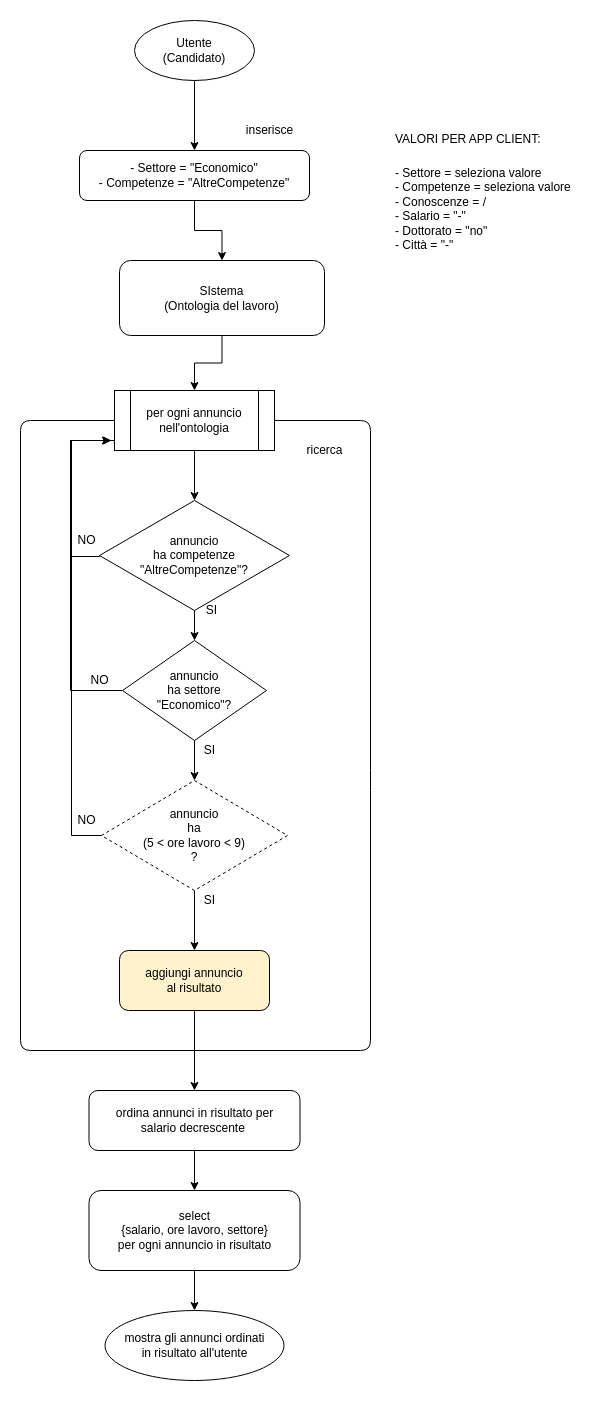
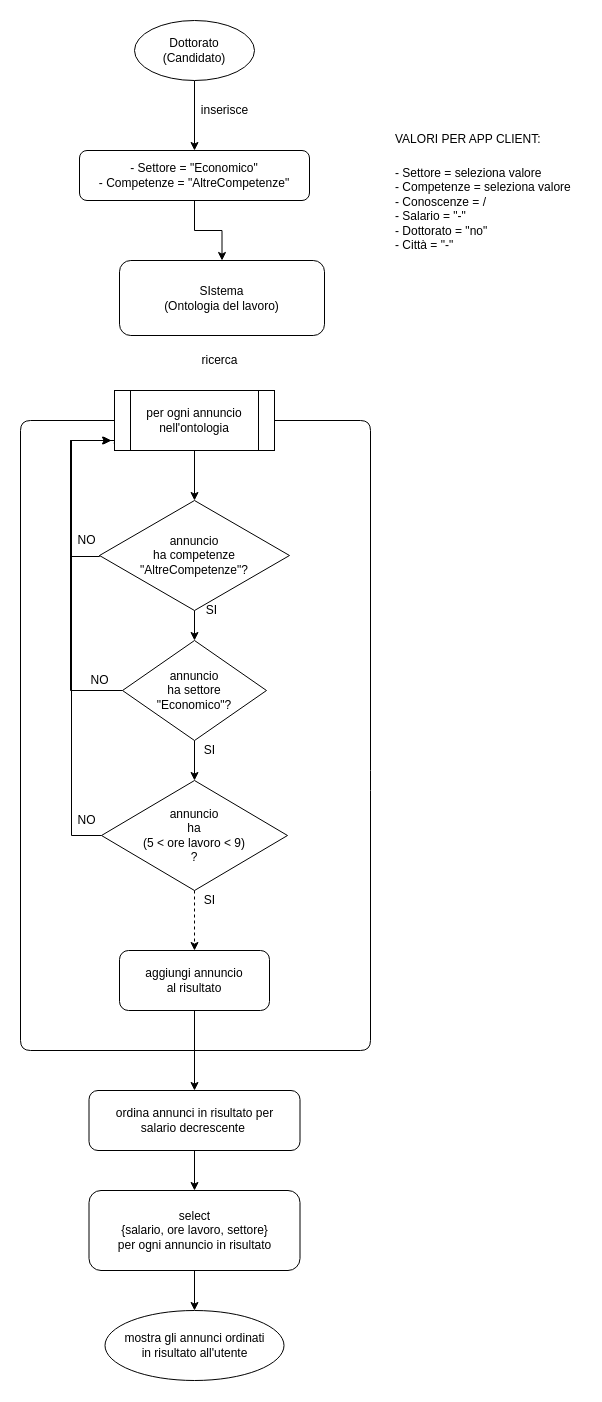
node "Utente (Candidato)": label "Utente (Candidato)" -> "Dottorato (Candidato)"
node "inserisce": moved (270, 131) -> (225, 111)
edge "SIstema (Ontologia del lavoro)" -> "per ogni annuncio nell'ontologia": removed
node "ricerca": moved (325, 451) -> (220, 361)
node "annuncio ha (5 < ore lavoro < 9) ?": style dashed -> solid
edge "annuncio ha (5 < ore lavoro < 9) ?" -> "aggiungi annuncio al risultato": style solid -> dashed
node "aggiungi annuncio al risultato": fillcolor #fff2cc -> #ffffff
